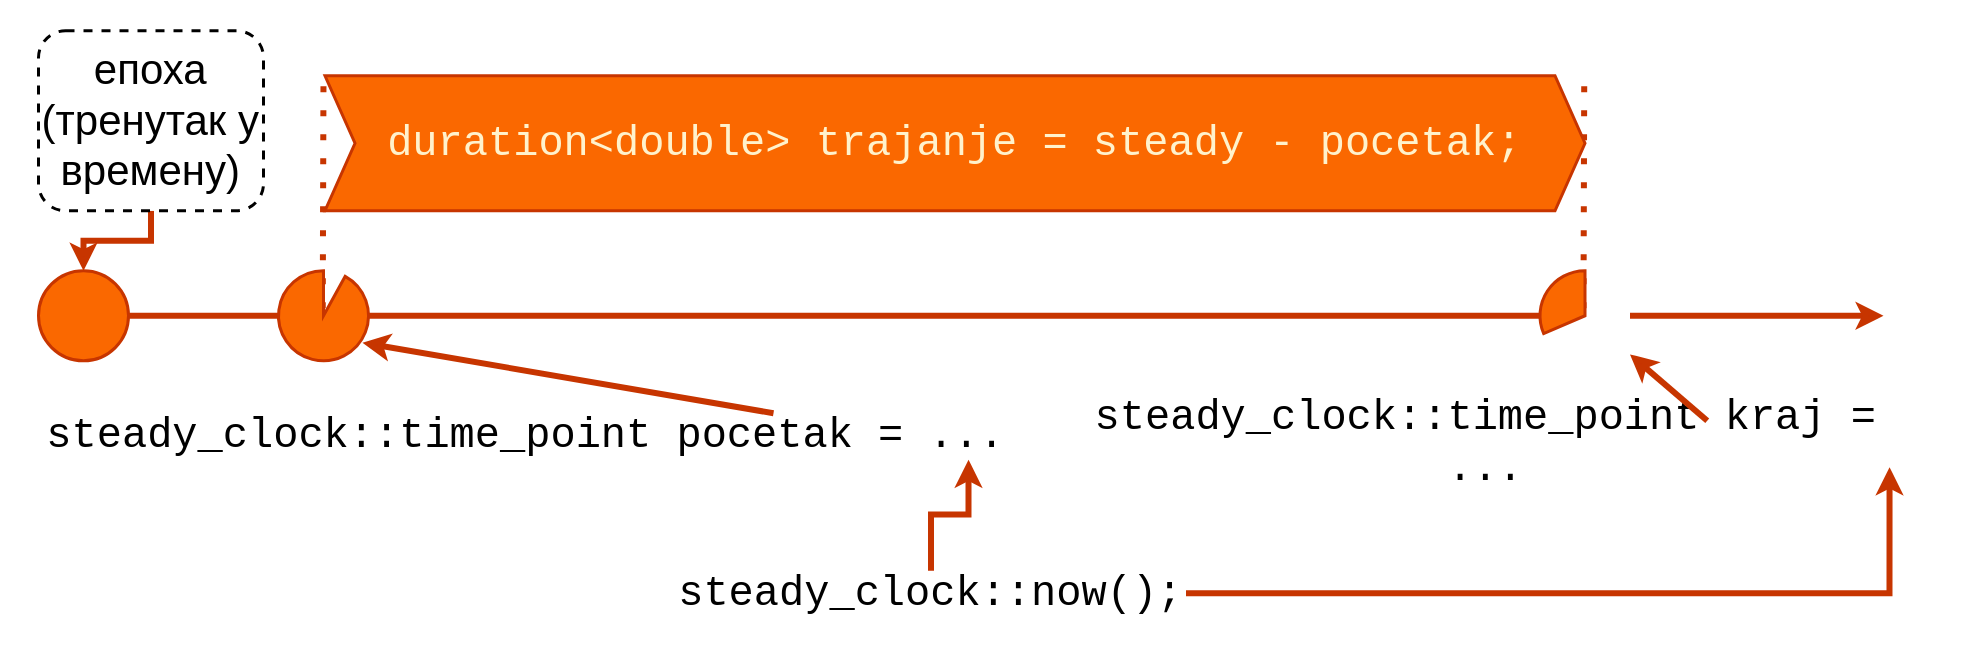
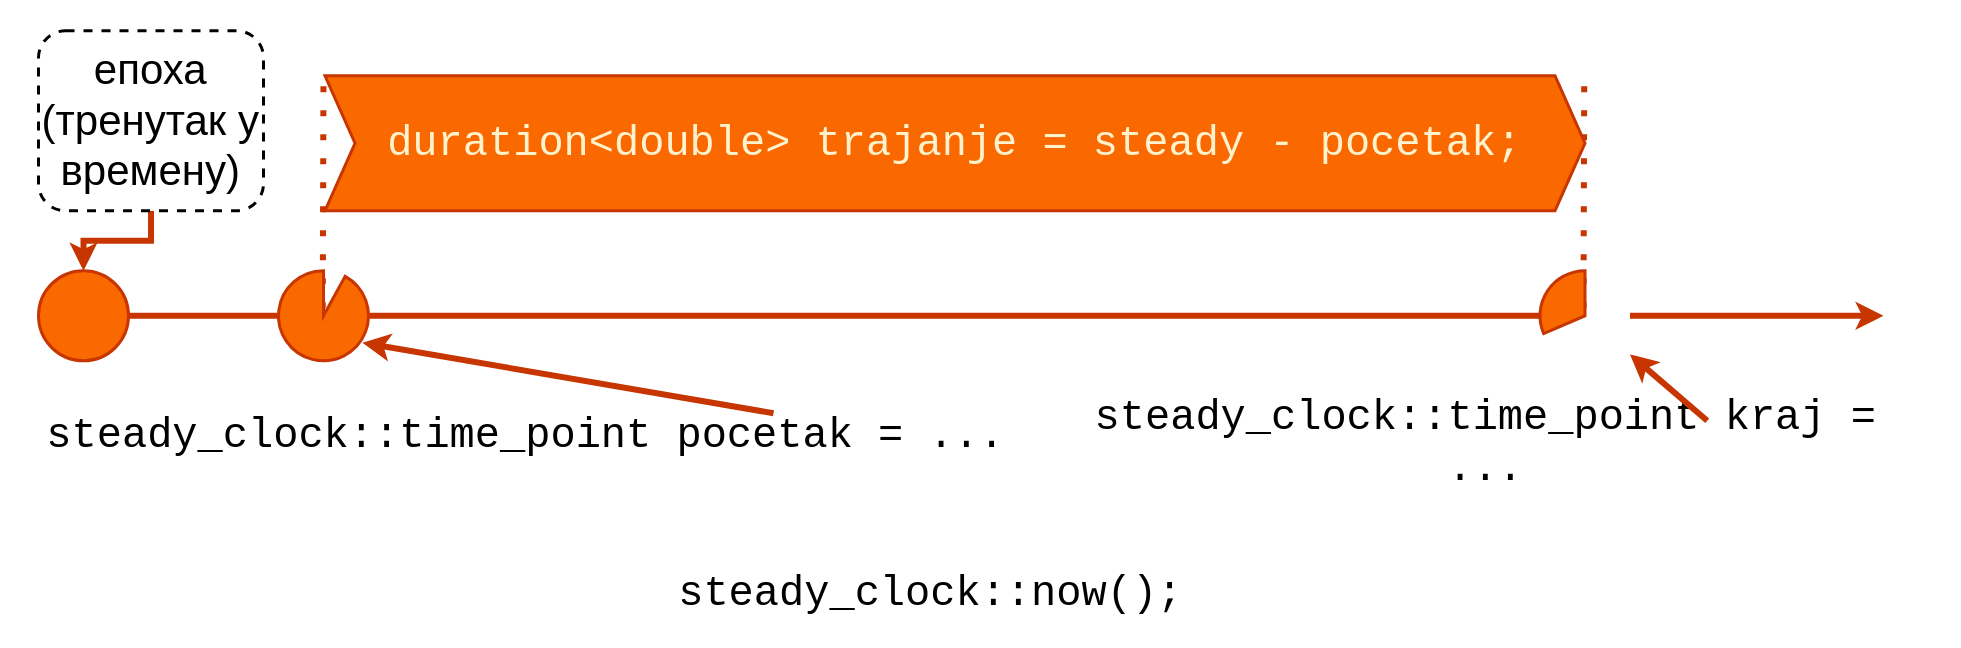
edge "steady_clock::now();" -> "steady_clock::time_point pocetak = ...": removed
edge "steady_clock::now();" -> "steady_clock::time_point kraj = ...": removed
